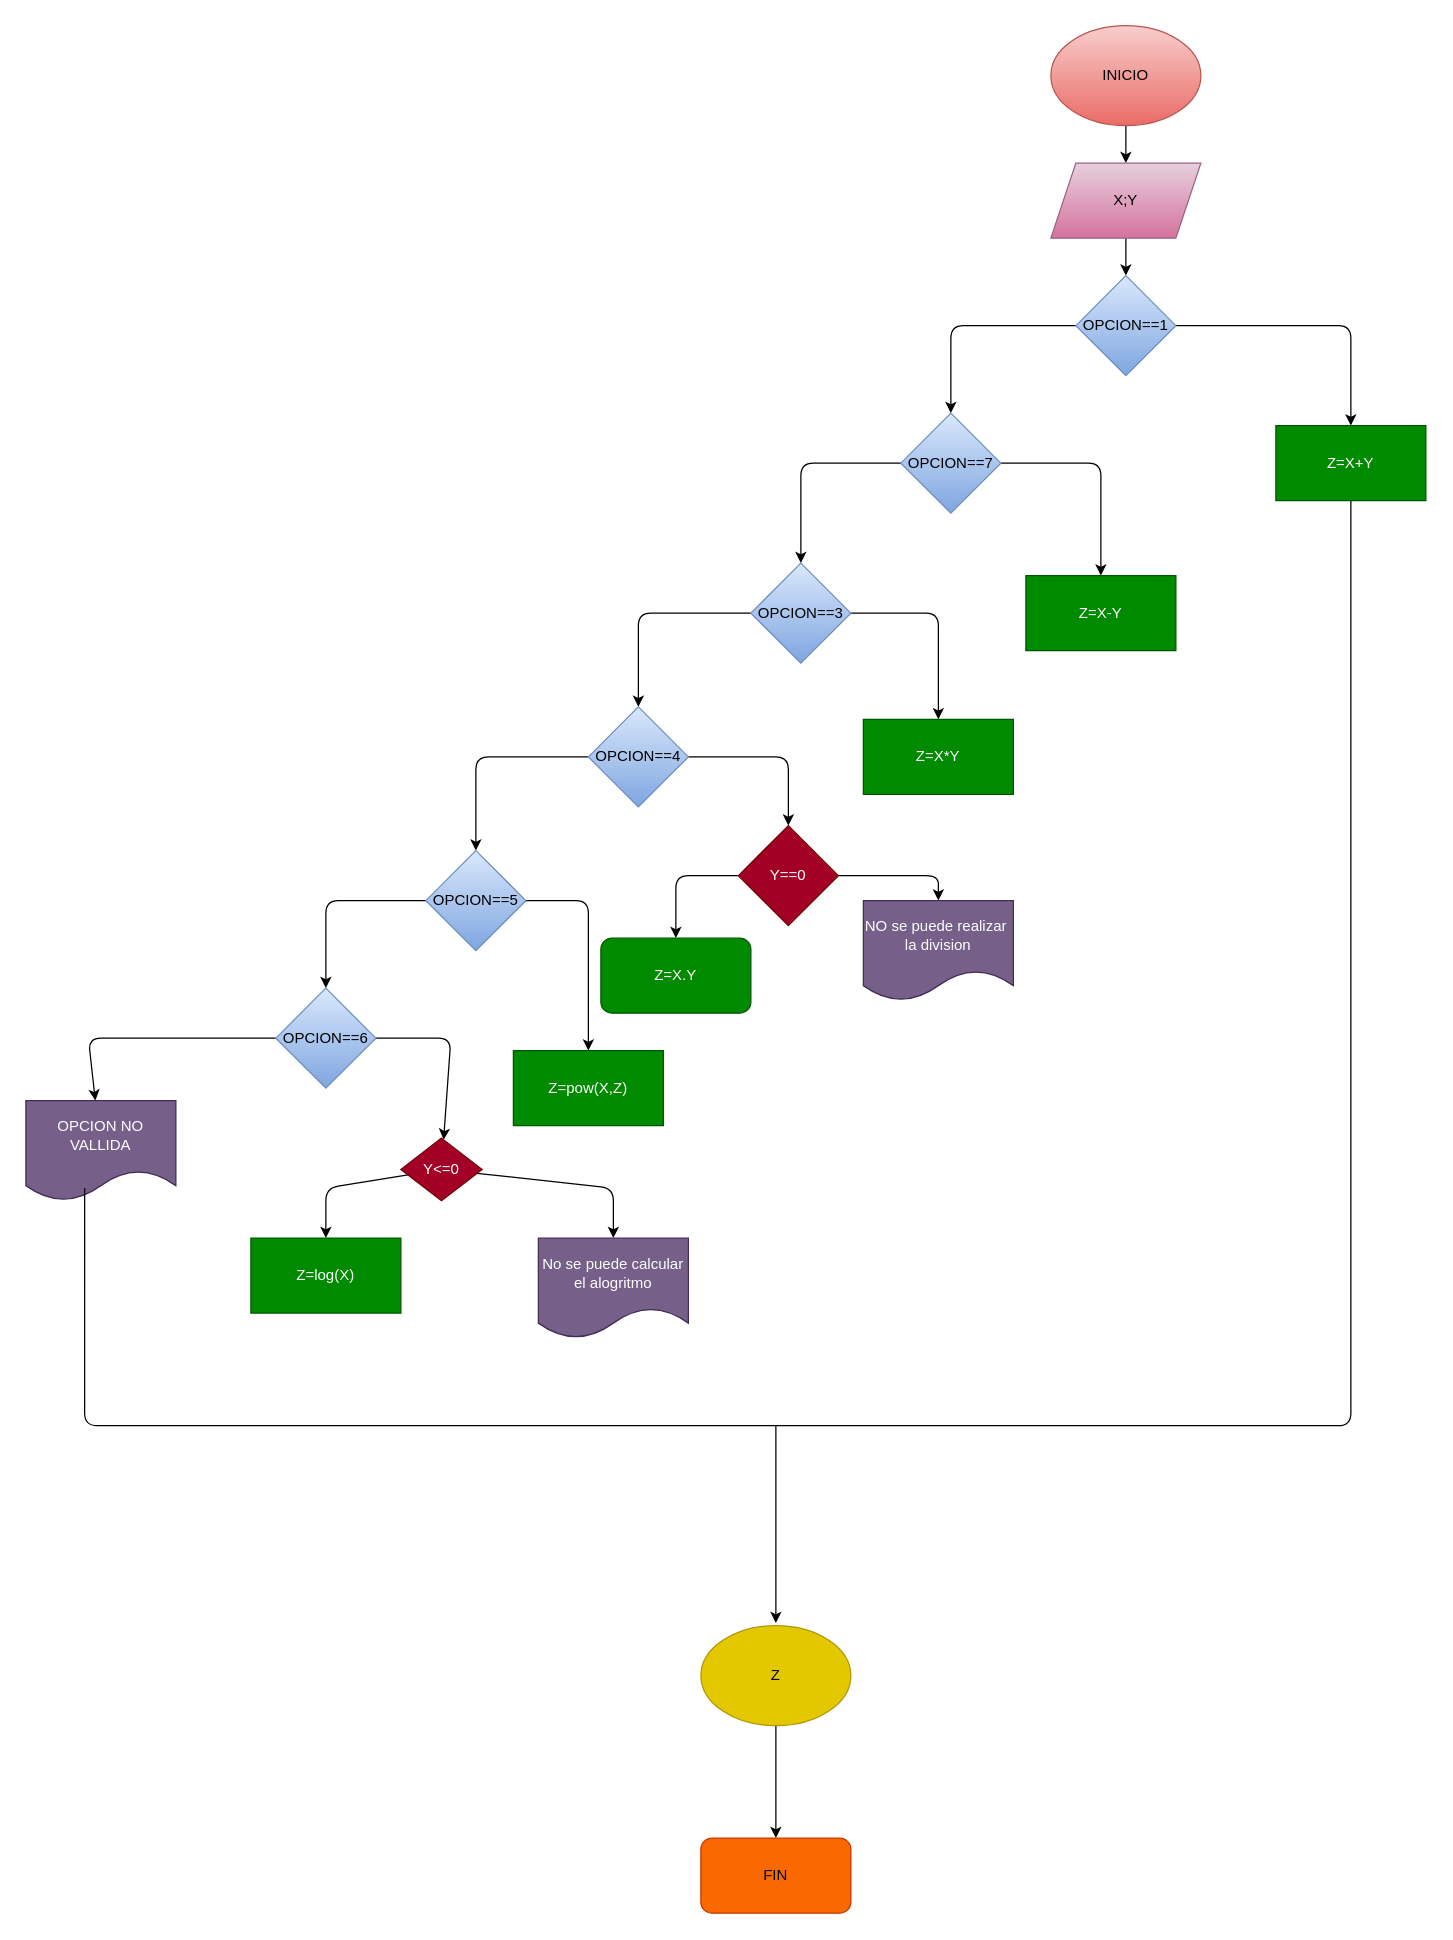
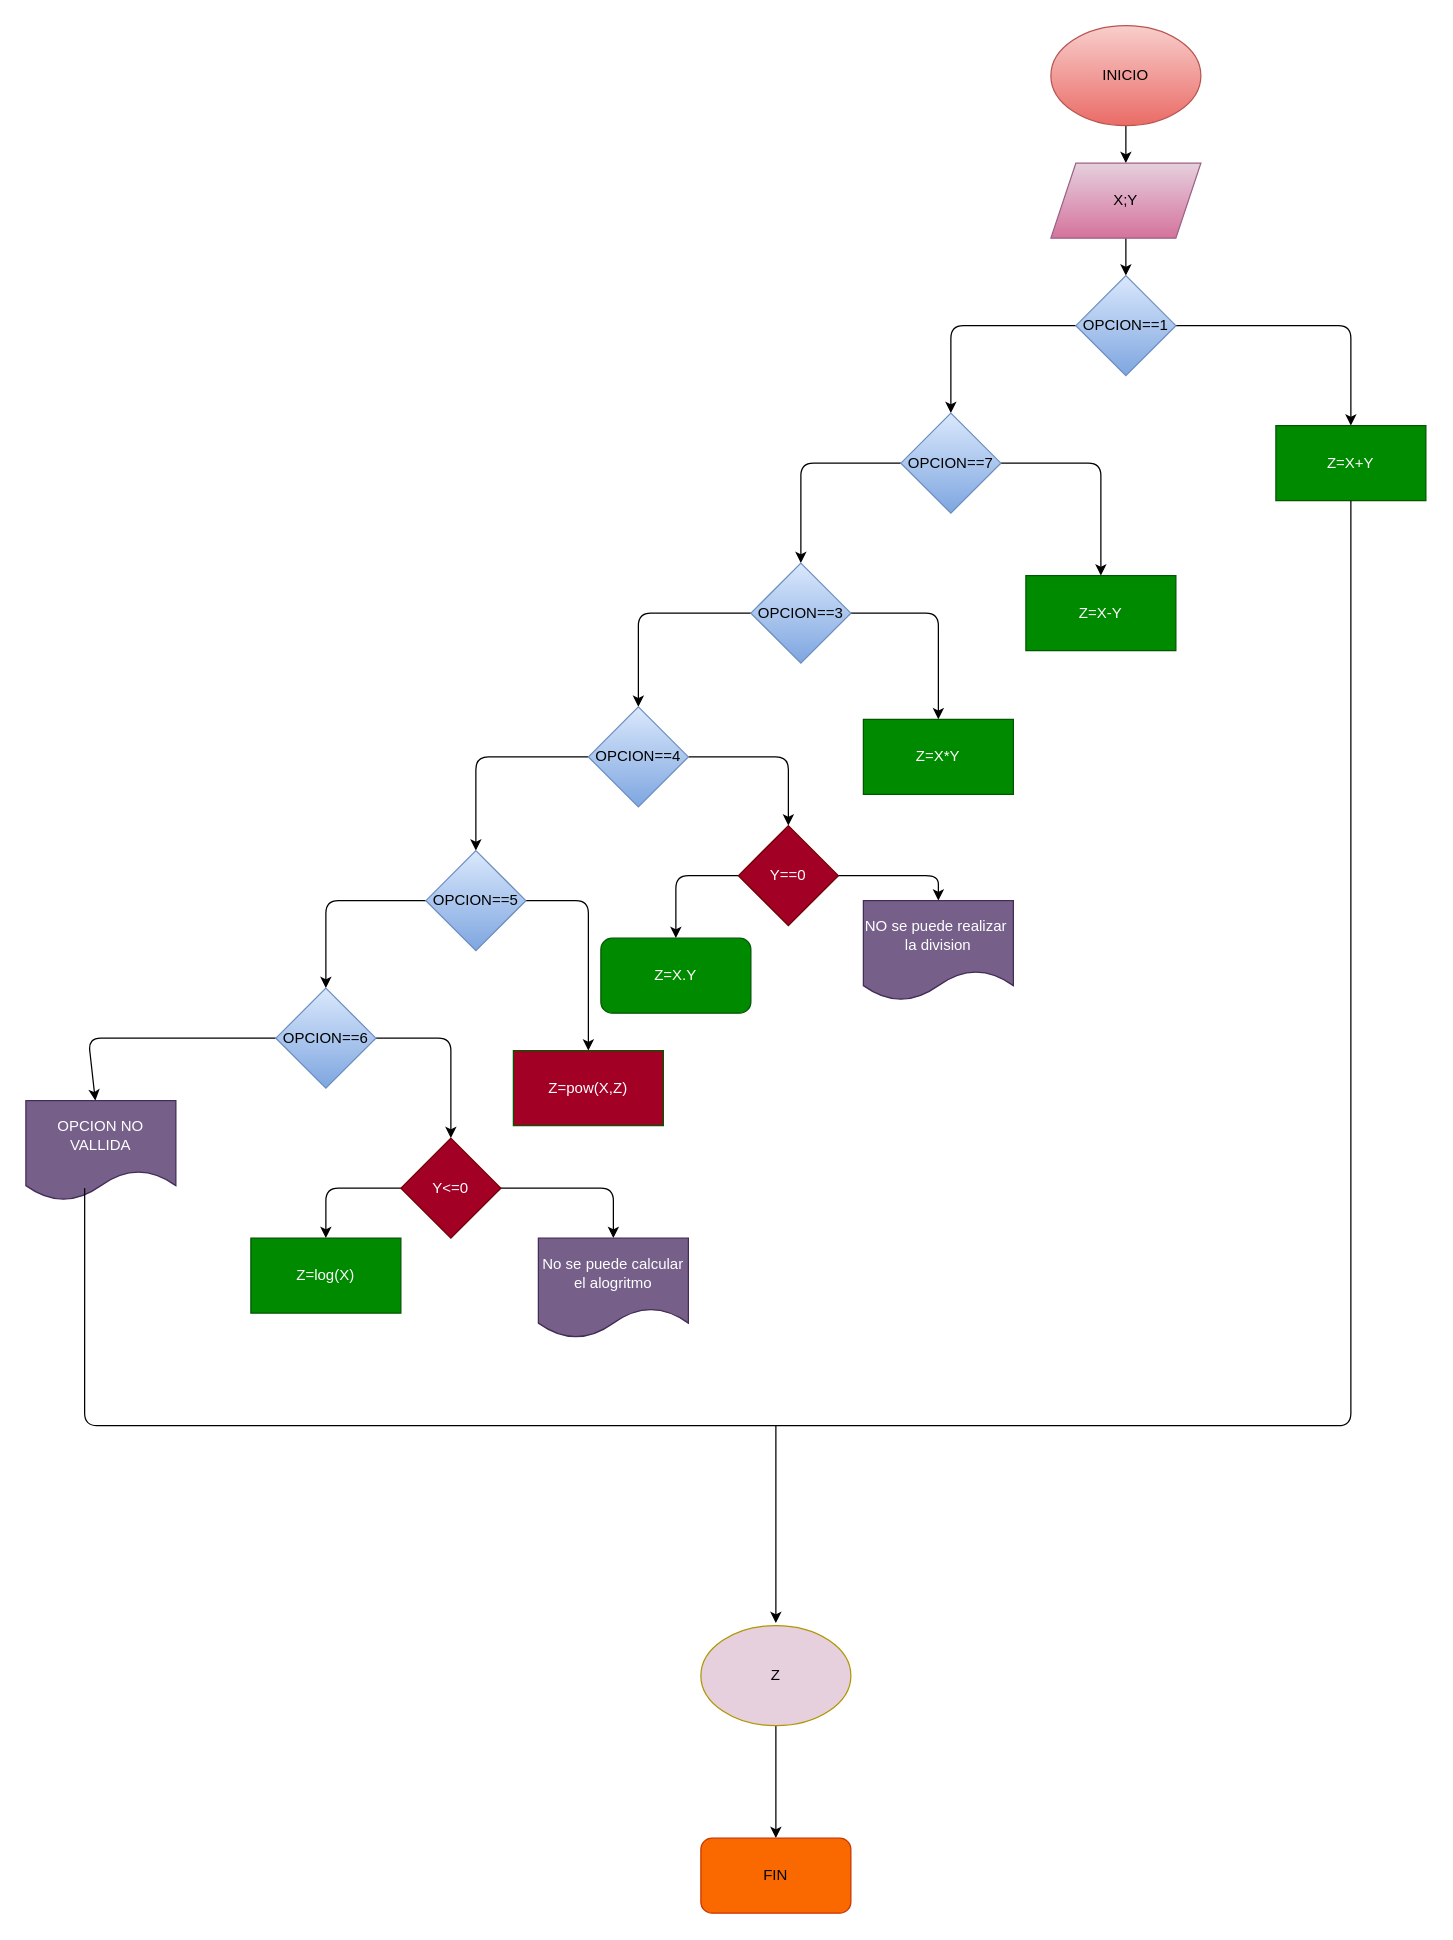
node "Z=pow(X,Z)": fillcolor #008a00 -> #a20025
node "Y<=0": size 81x63 -> 100x100
node "Z": fillcolor #e3c800 -> #e6d0de
